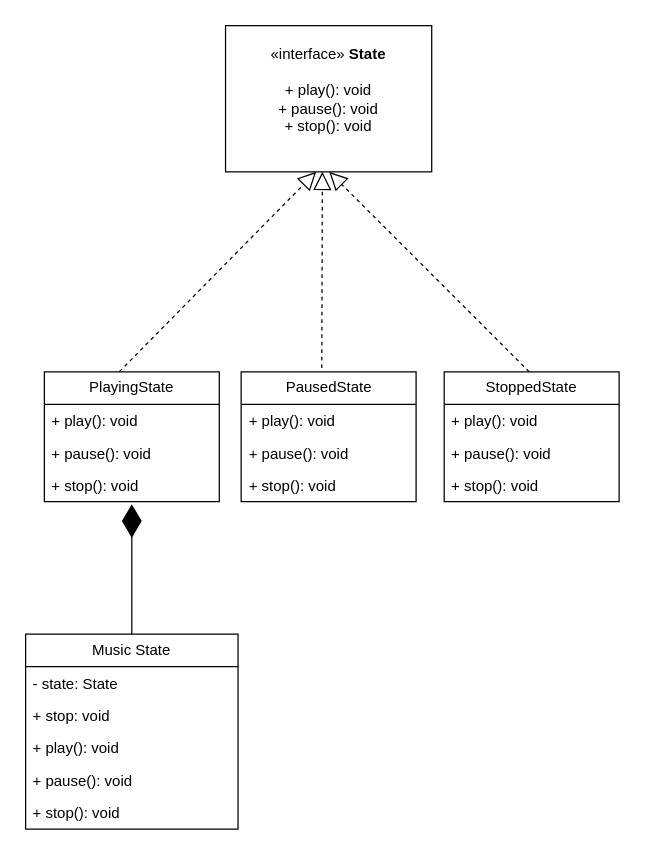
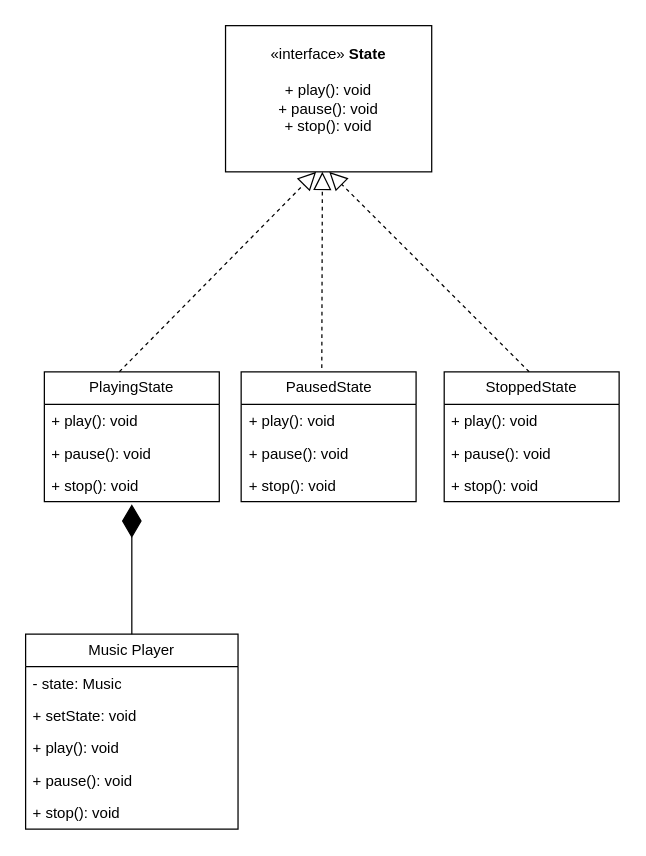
node "Music State": label "Music State" -> "Music Player"
node "- state: State": label "- state: State" -> "- state: Music"
node "+ stop: void": label "+ stop: void" -> "+ setState: void"
